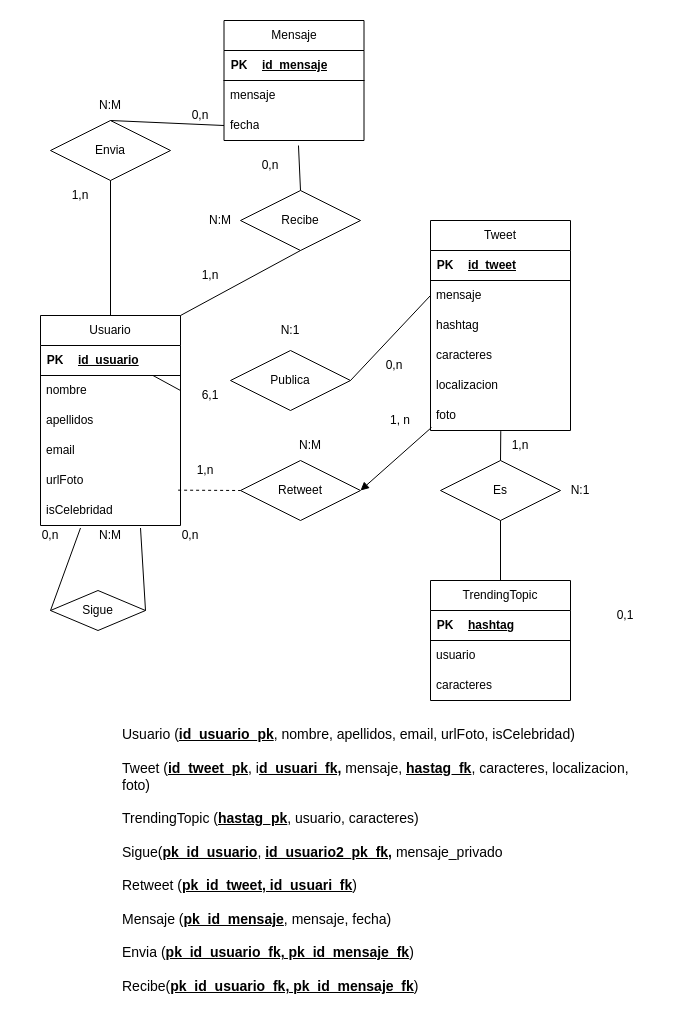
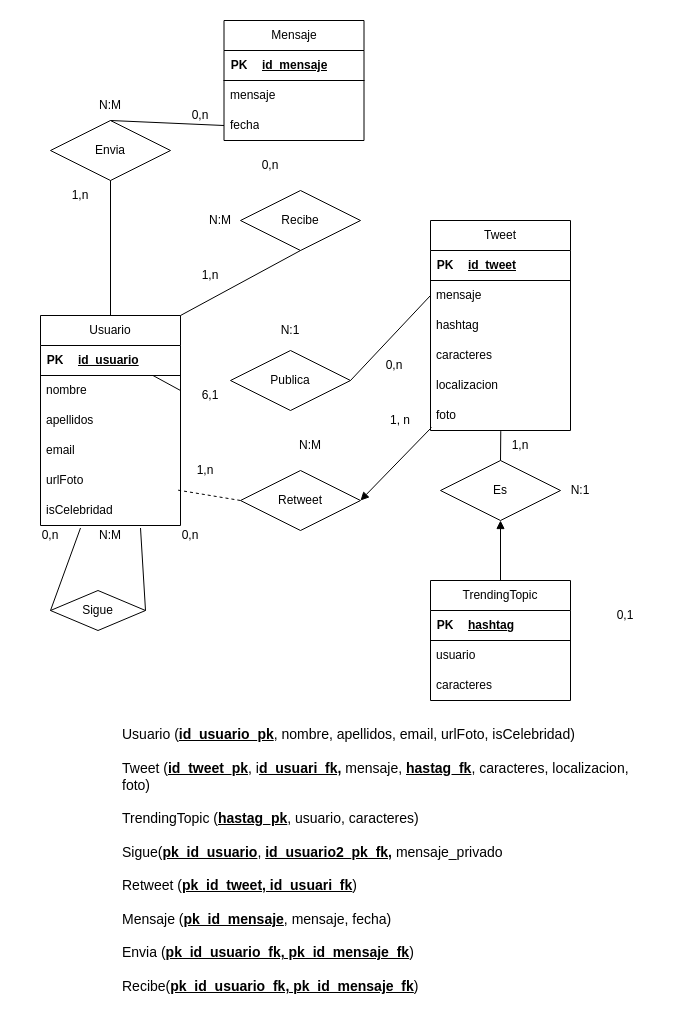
edge "fecha" -- "Recibe": removed
node "Retweet": moved (301, 491) -> (301, 501)
edge "Es" -- "TrendingTopic": arrowhead none -> block
